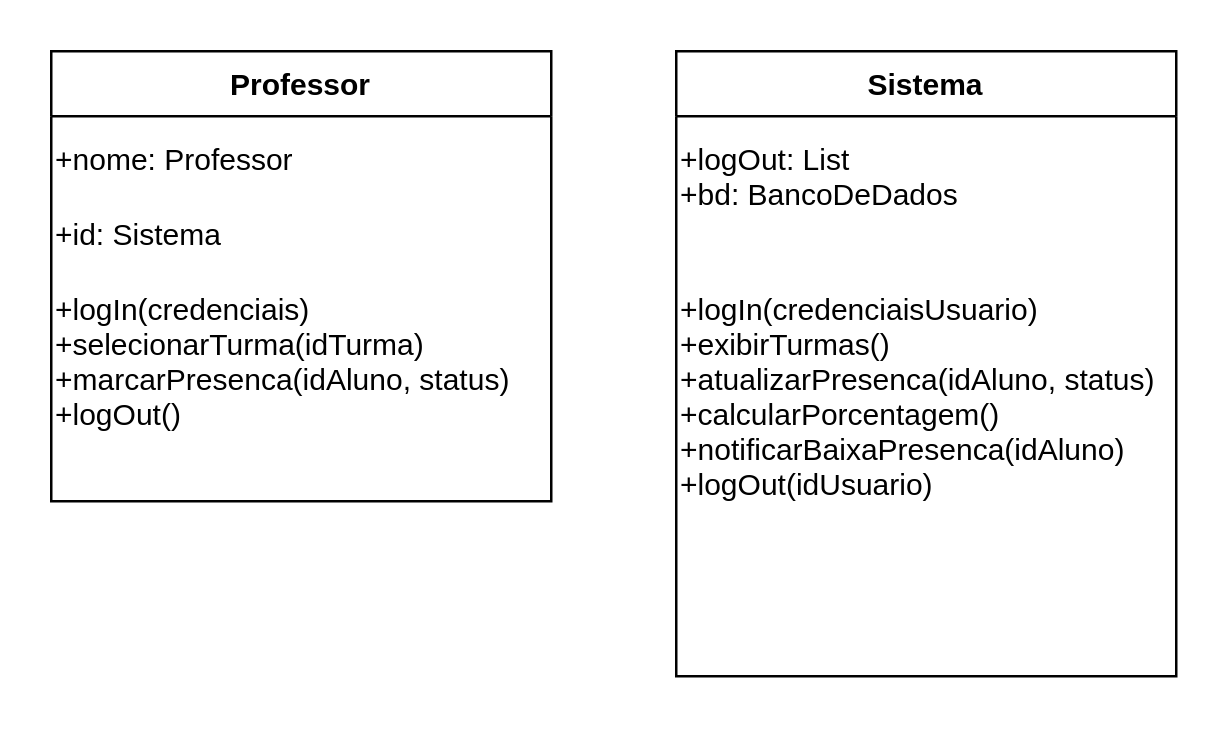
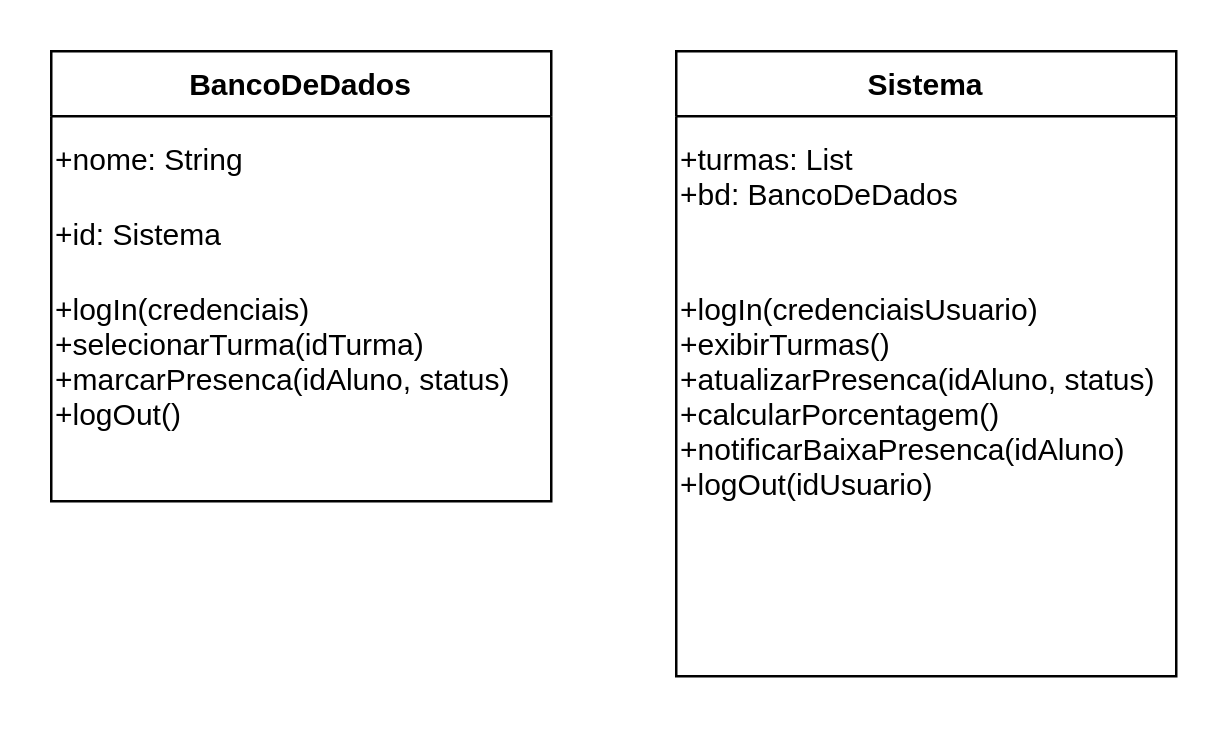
node "Professor": label "Professor" -> "BancoDeDados"
node "+nome: Professor": label "+nome: Professor" -> "+nome: String"
node "+logOut: List +bd: BancoDeDados": label "+logOut: List +bd: BancoDeDados" -> "+turmas: List +bd: BancoDeDados"
